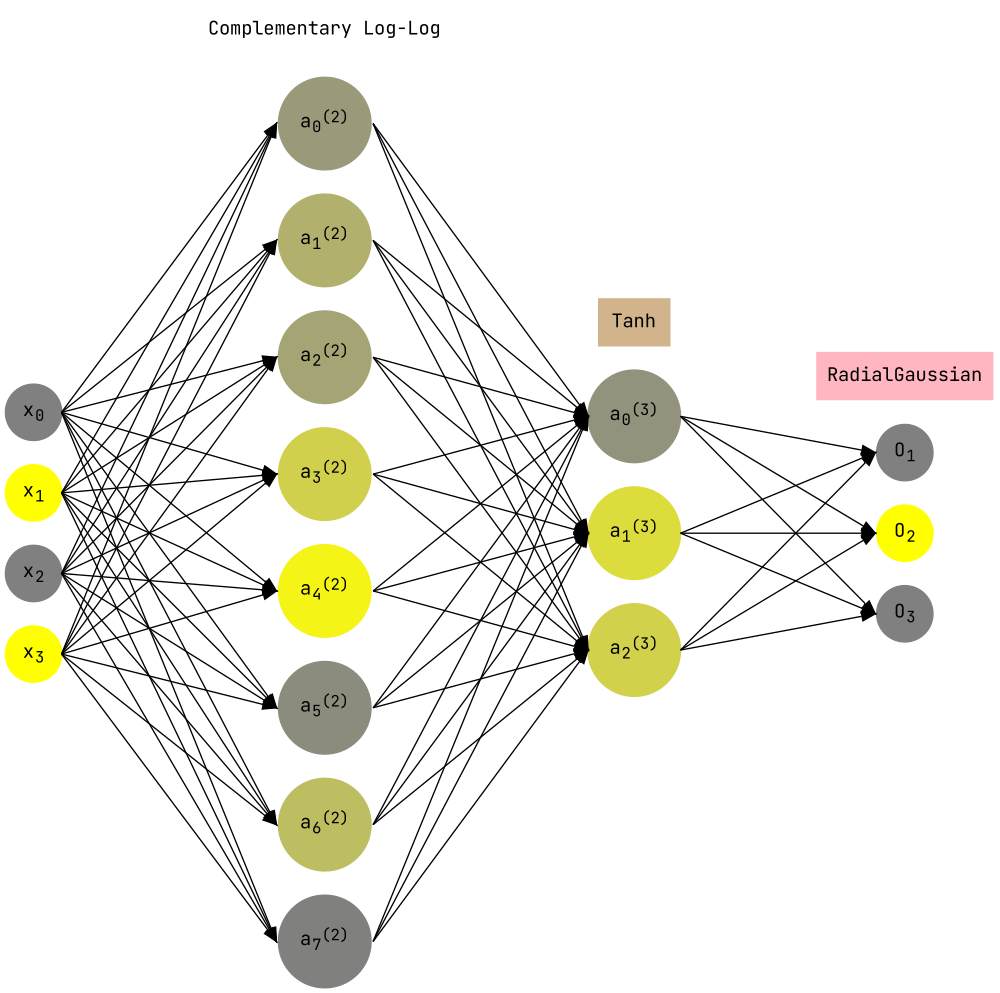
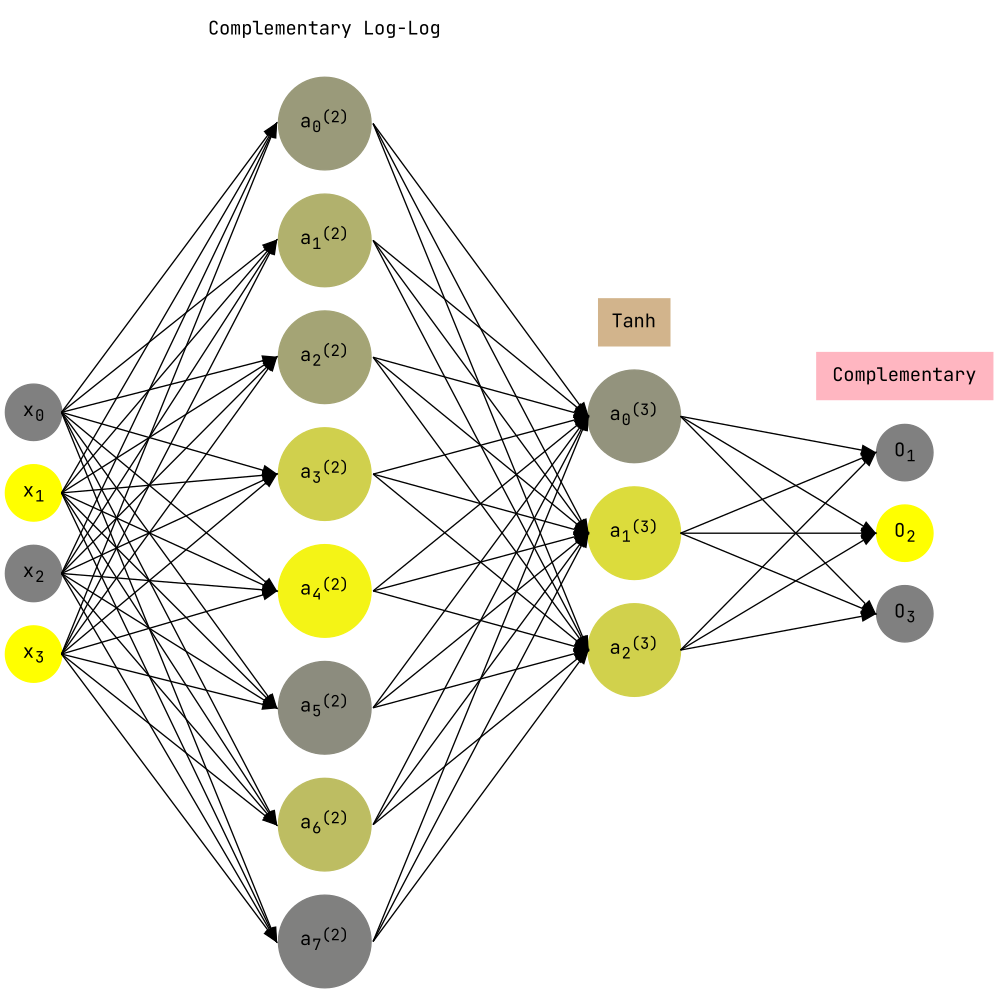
node "RadialGaussian": label "RadialGaussian" -> "Complementary"
